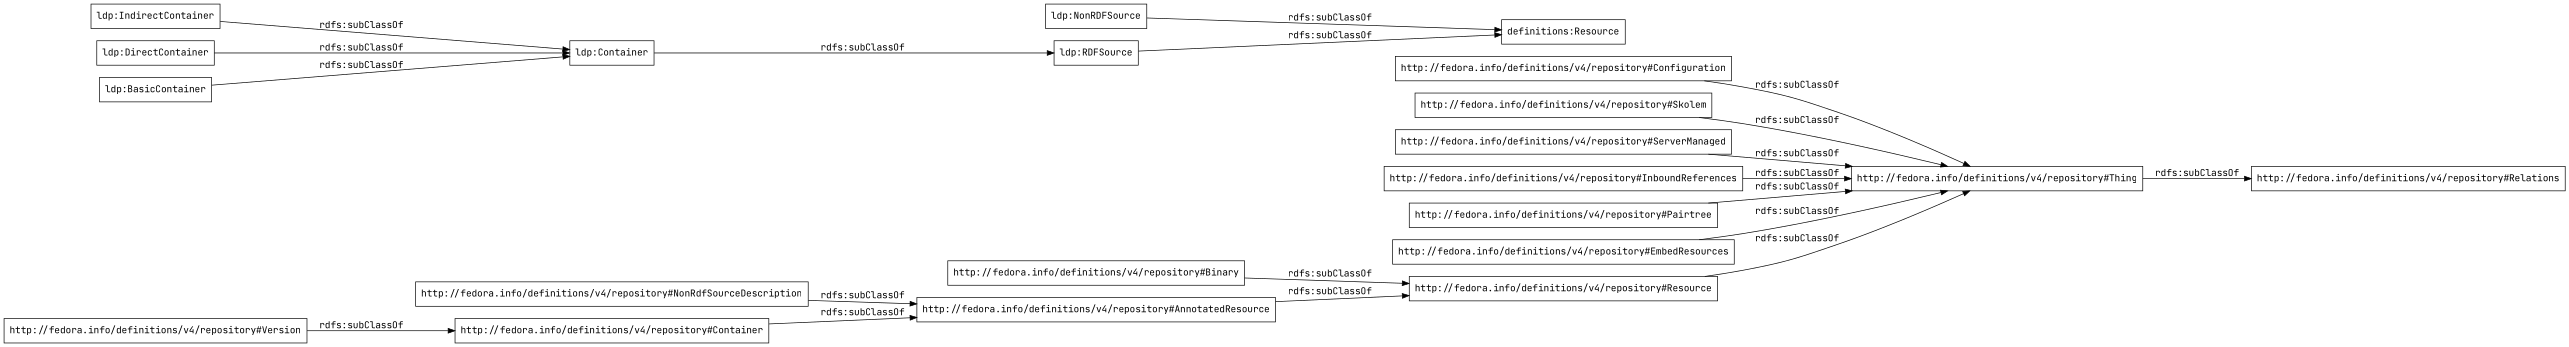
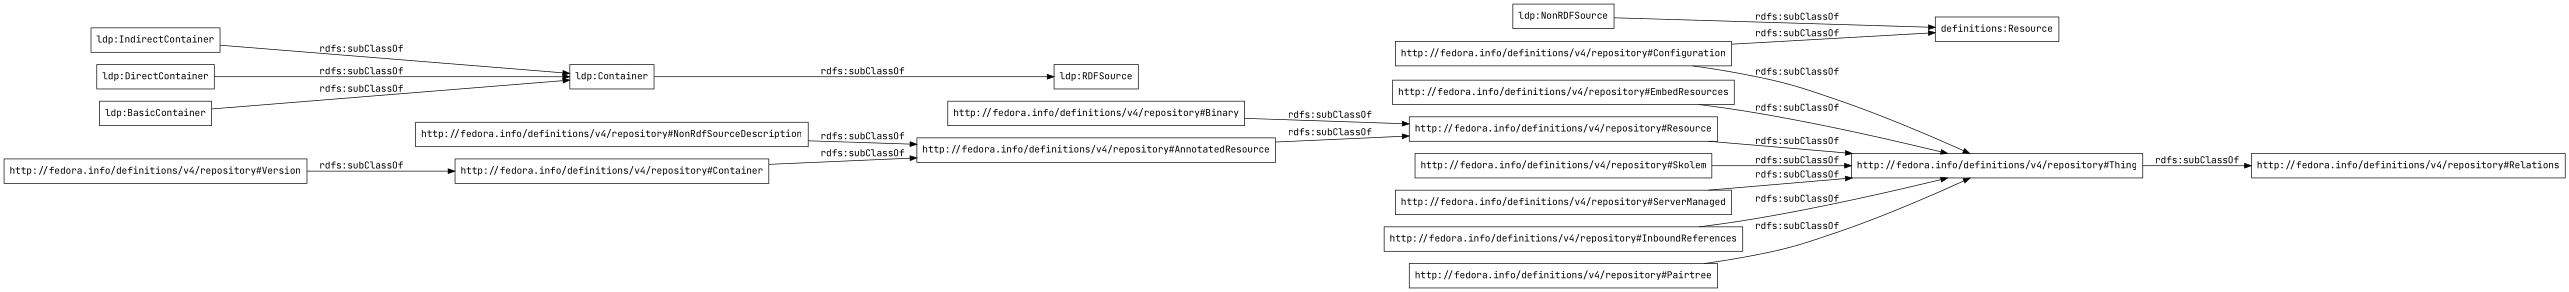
edge "ldp:RDFSource" -> "definitions:Resource": now "http://fedora.info/definitions/v4/repository#Configuration" -> "definitions:Resource"
